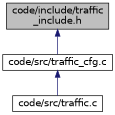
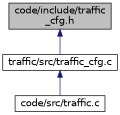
node "code/include/traffic _include.h": label "code/include/traffic _include.h" -> "code/include/traffic _cfg.h"
node "code/src/traffic_cfg.c": label "code/src/traffic_cfg.c" -> "traffic/src/traffic_cfg.c"
